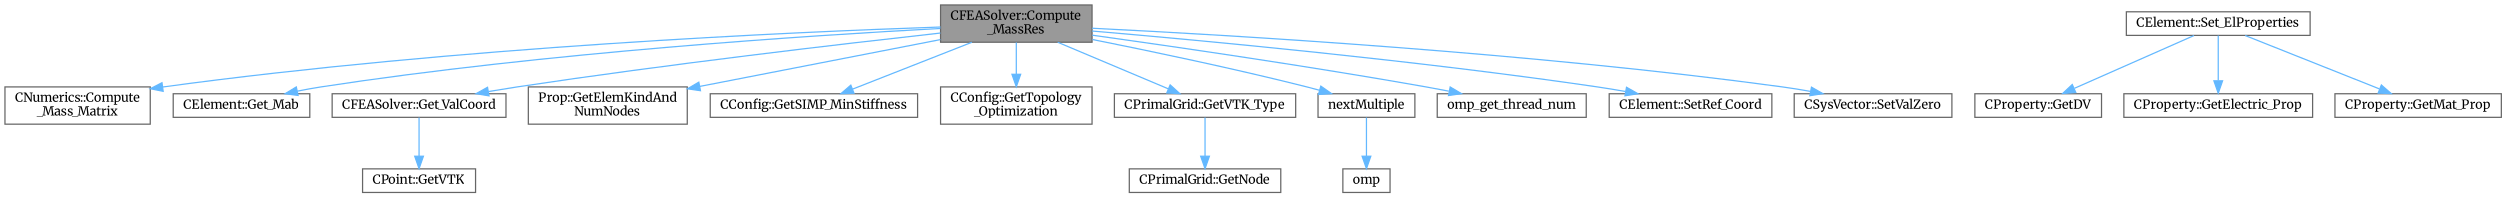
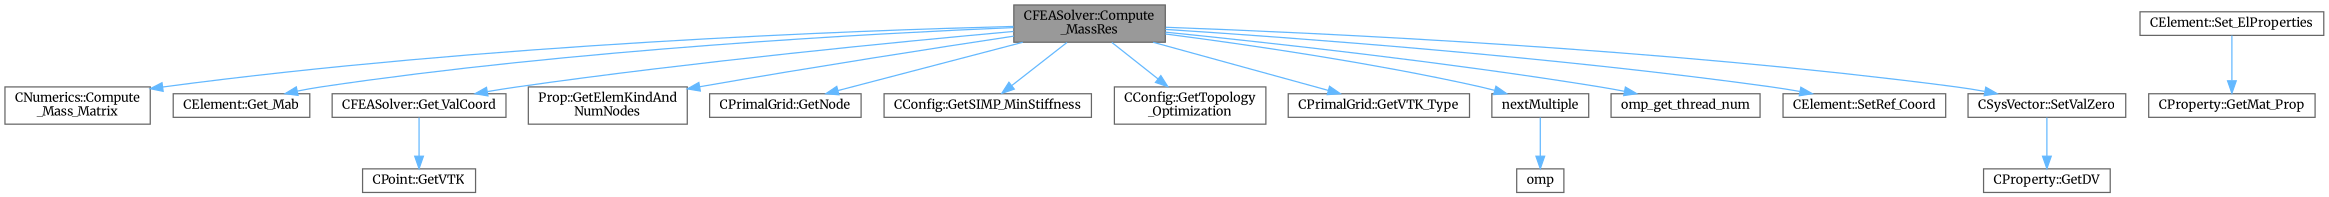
edge "CElement::Set_ElProperties" -> "CProperty::GetDV": now "CSysVector::SetValZero" -> "CProperty::GetDV"
node "CProperty::GetElectric_Prop": removed
edge "CPrimalGrid::GetVTK_Type" -> "CPrimalGrid::GetNode": now "CFEASolver::Compute _MassRes" -> "CPrimalGrid::GetNode"
